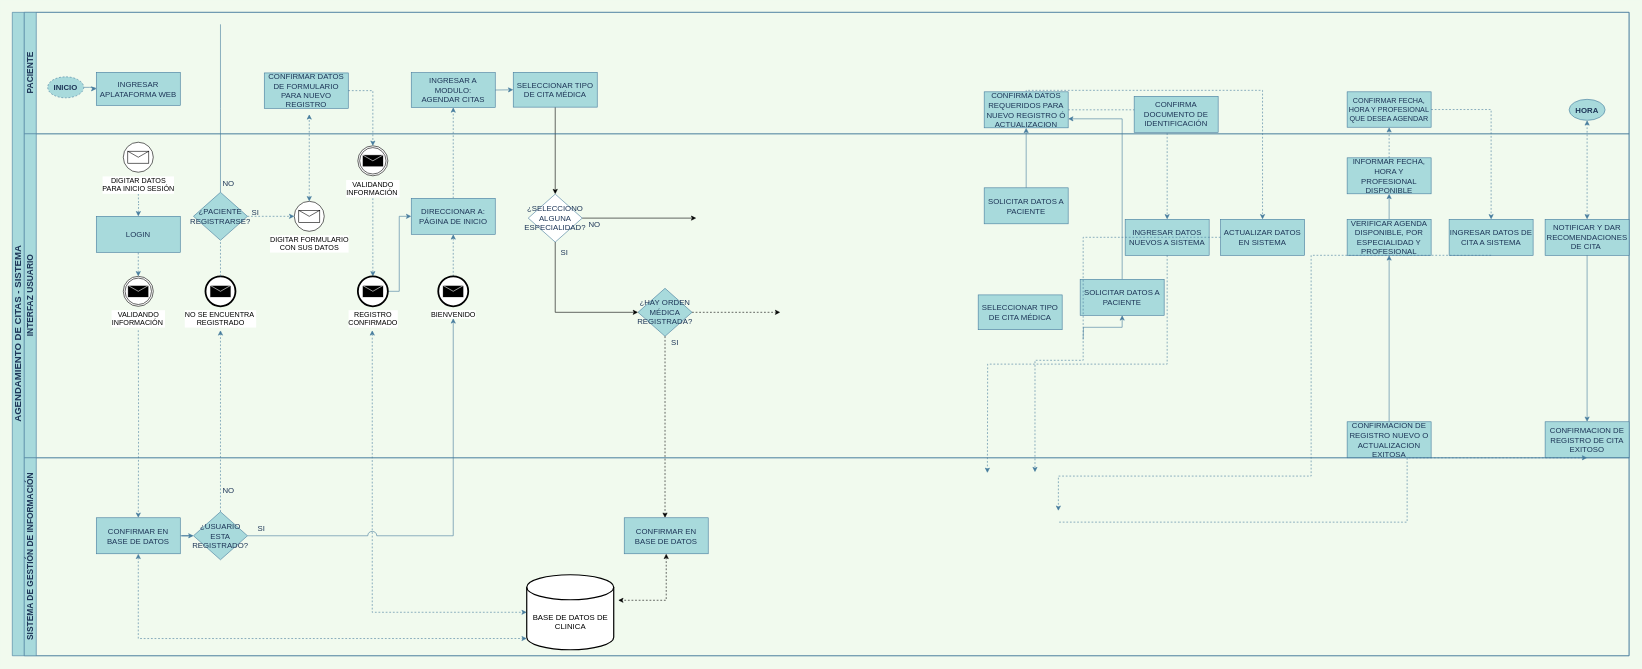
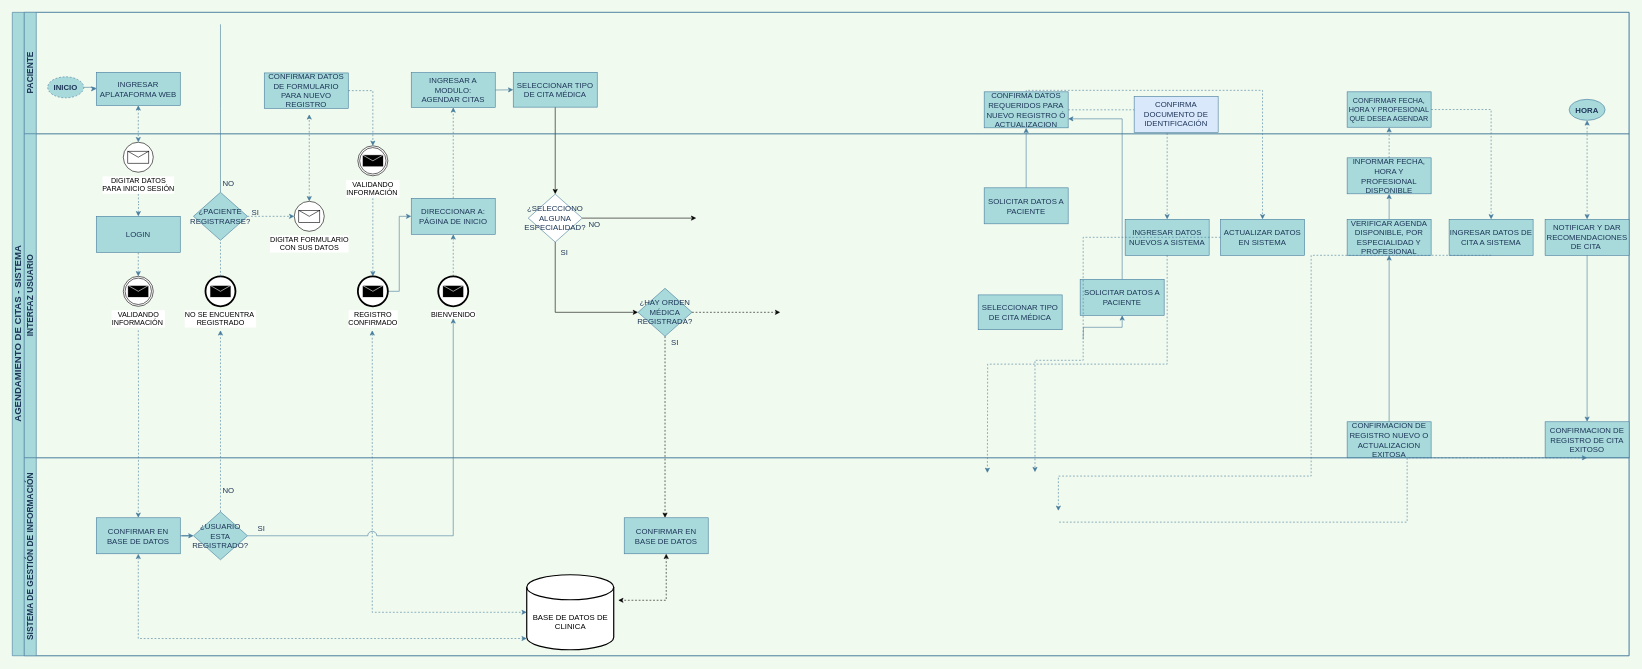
node "CONFIRMA DOCUMENTO DE IDENTIFICACIÓN": fillcolor #a8dadc -> #dae8fc
edge "INGRESARAPLATAFORMA WEB" -- "DIGITAR DATOS PARA INICIO SESIÓN": added
